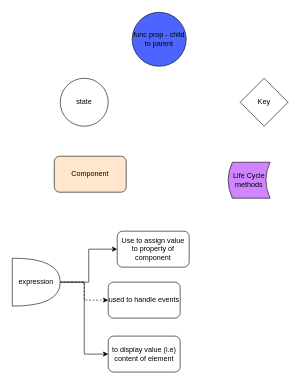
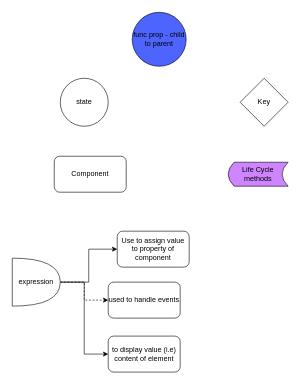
node "Component": fillcolor #ffe6cc -> #ffffff
node "Life Cycle methods": size 42x36 -> 60x24
